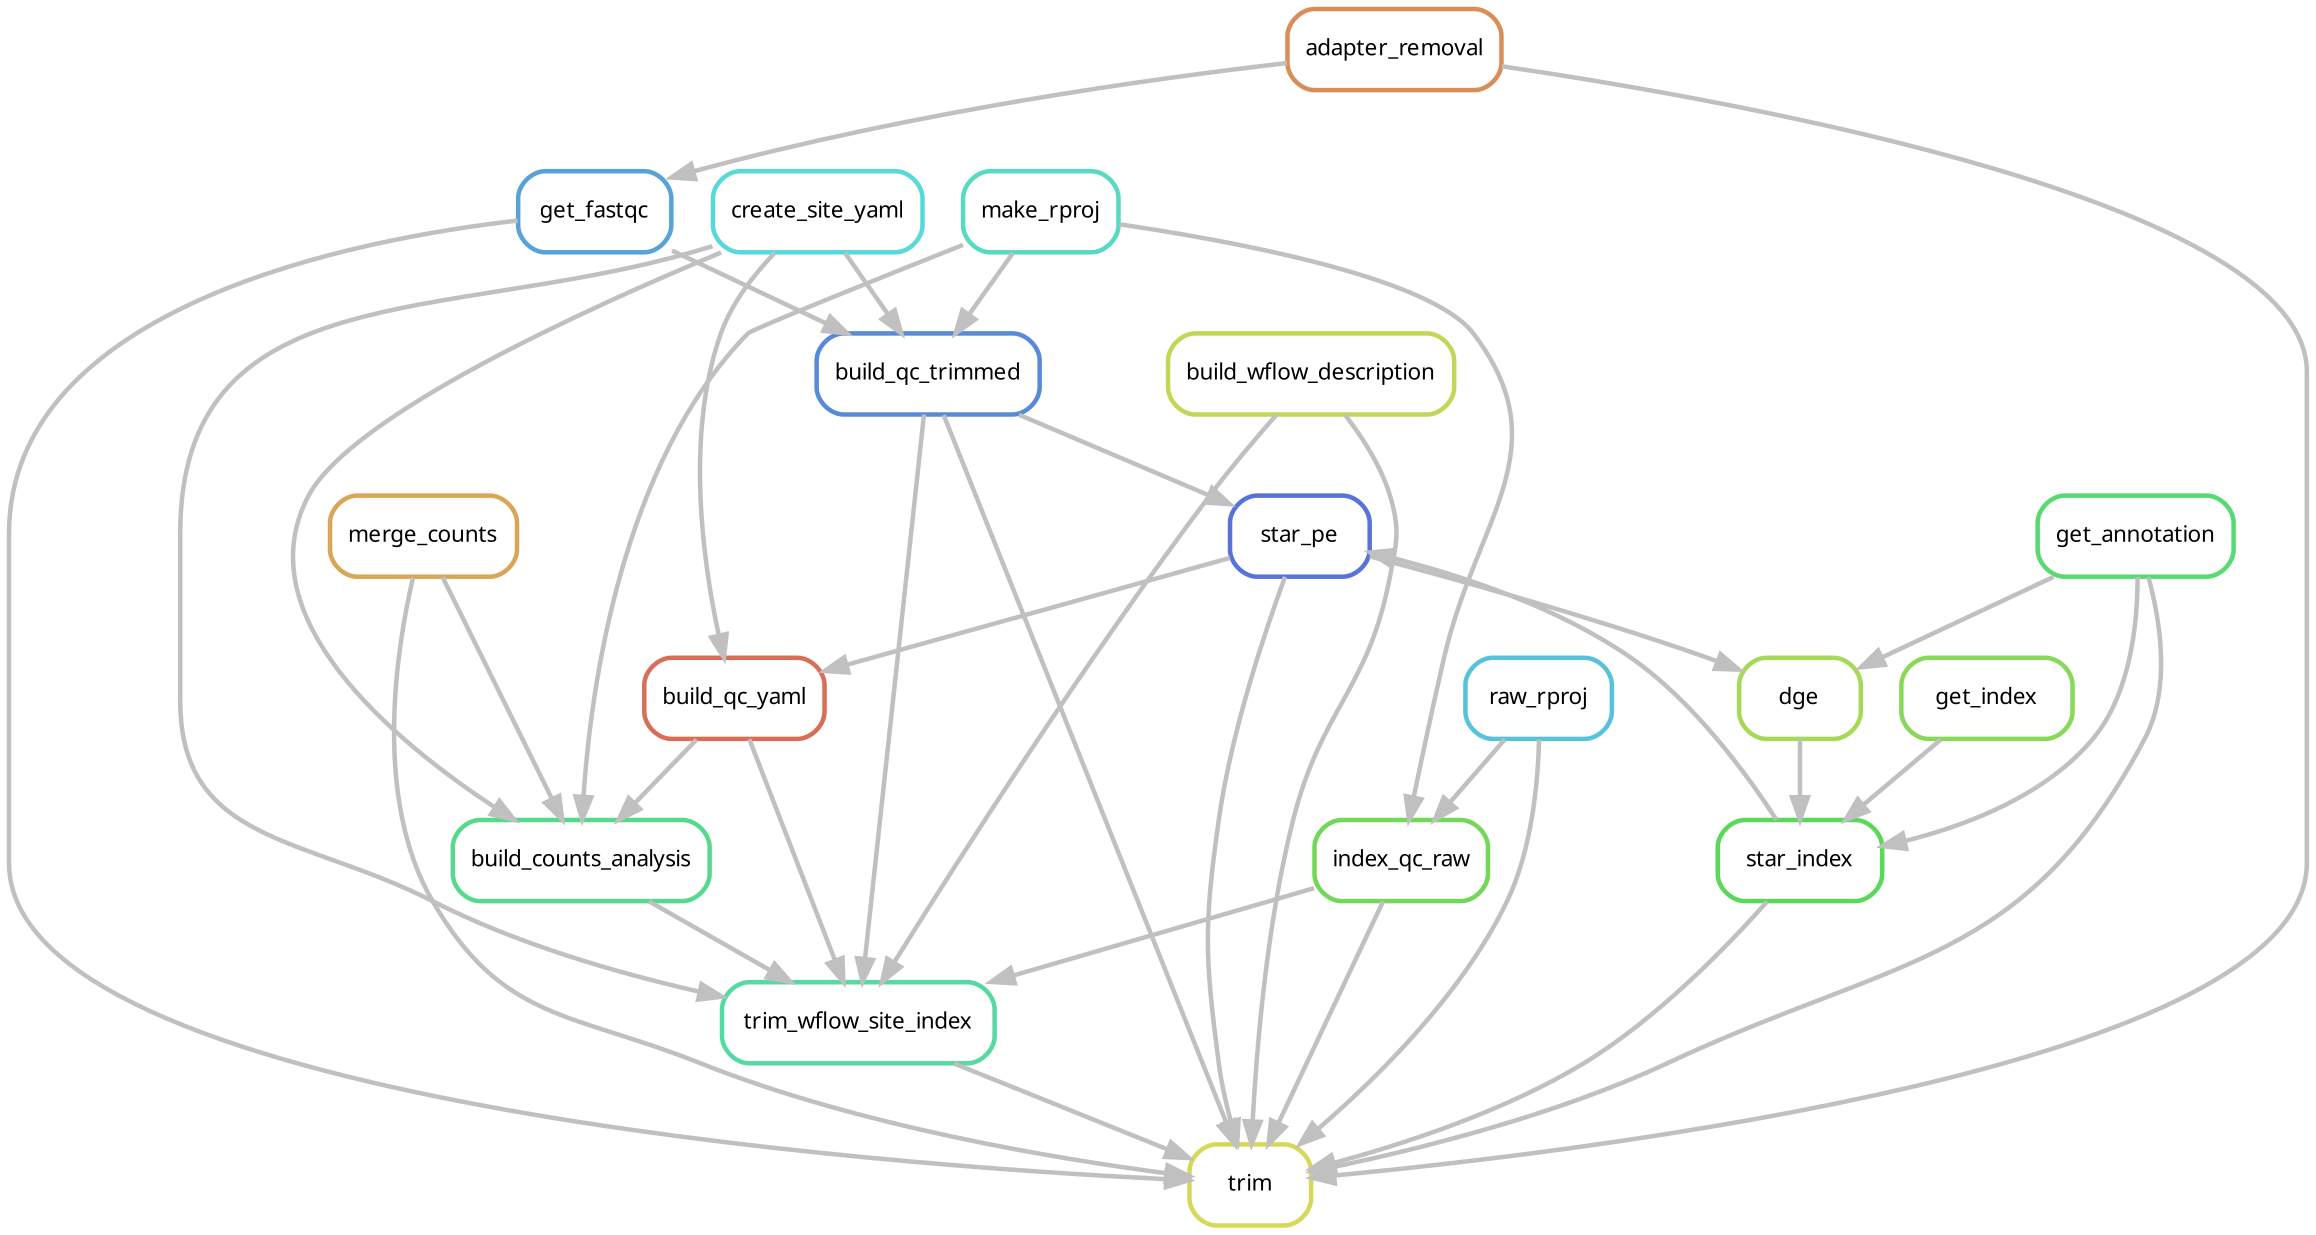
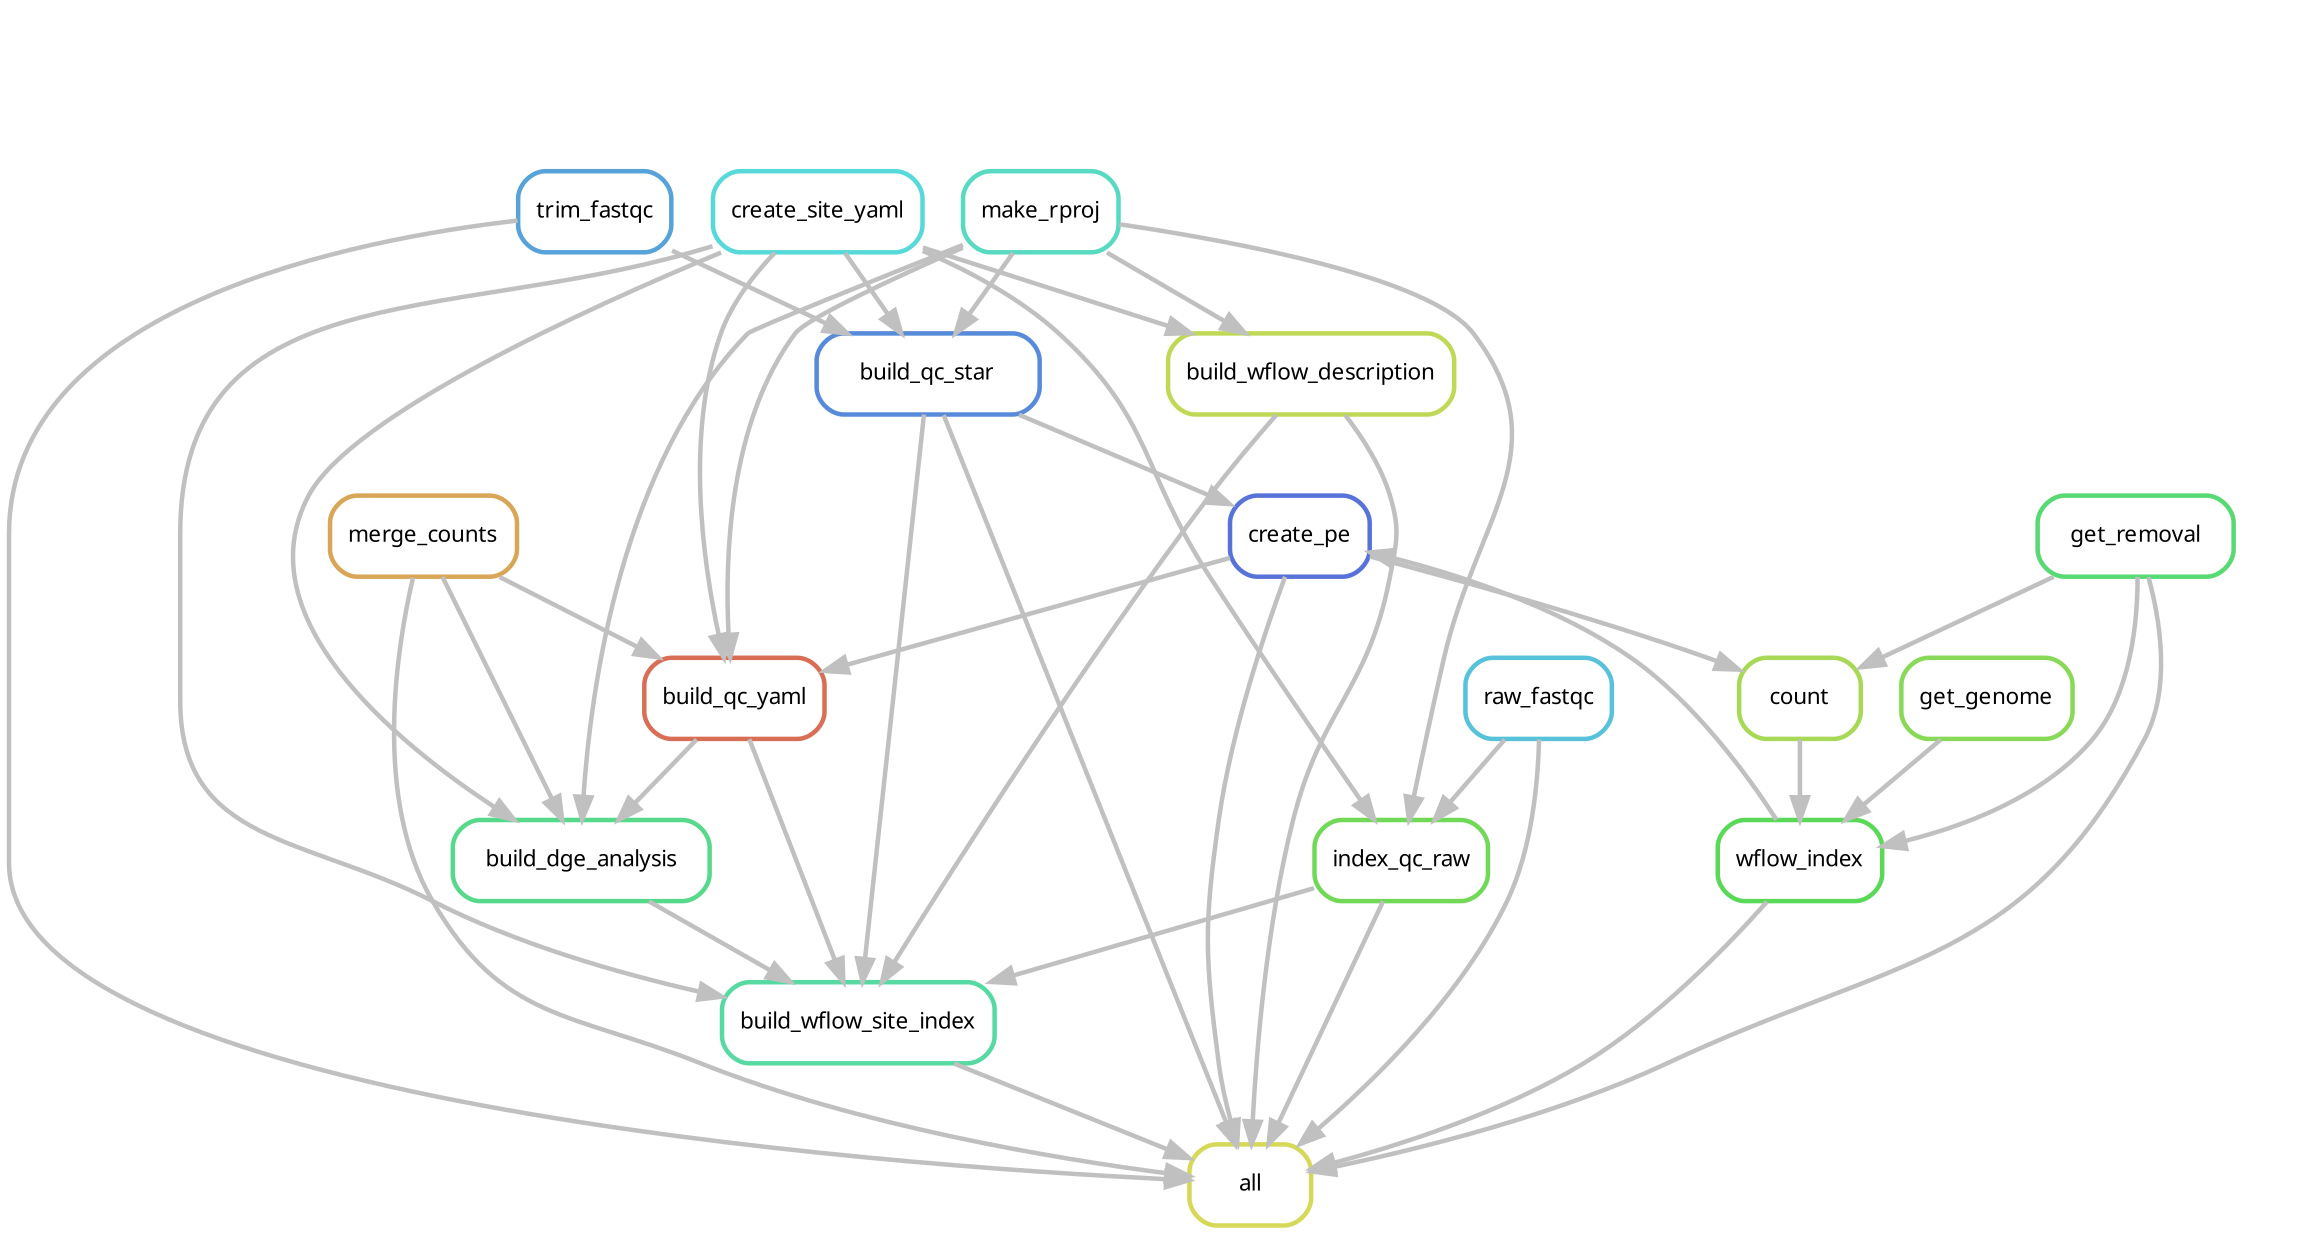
node "adapter_removal": removed
node "get_fastqc": label "get_fastqc" -> "trim_fastqc"
edge "create_site_yaml" -> "build_wflow_description": added
edge "make_rproj" -> "build_wflow_description": added
node "build_qc_trimmed": label "build_qc_trimmed" -> "build_qc_star"
edge "make_rproj" -> "build_qc_yaml": added
edge "create_site_yaml" -> "index_qc_raw": added
node "star_pe": label "star_pe" -> "create_pe"
node "get_annotation": label "get_annotation" -> "get_removal"
edge "merge_counts" -> "build_qc_yaml": added
node "raw_rproj": label "raw_rproj" -> "raw_fastqc"
node "dge": label "dge" -> "count"
node "get_index": label "get_index" -> "get_genome"
node "build_counts_analysis": label "build_counts_analysis" -> "build_dge_analysis"
node "star_index": label "star_index" -> "wflow_index"
node "trim_wflow_site_index": label "trim_wflow_site_index" -> "build_wflow_site_index"
node "trim": label "trim" -> "all"
